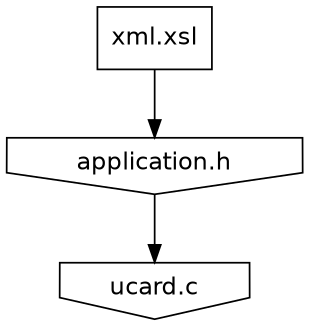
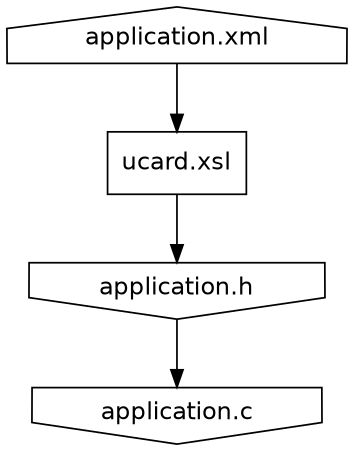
node "xml.xsl": label "xml.xsl" -> "ucard.xsl"
node "application.xml": added
node "ucard.c": label "ucard.c" -> "application.c"
